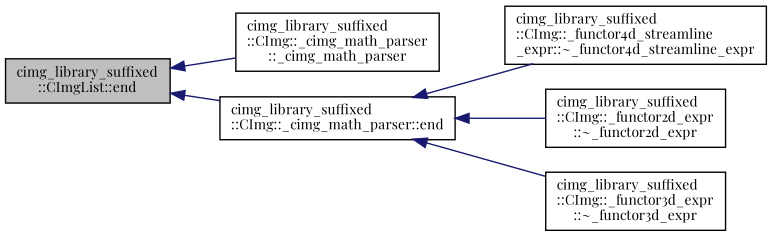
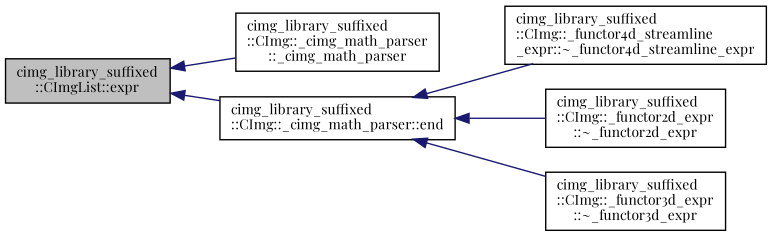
node "cimg_library_suffixed ::CImgList::end": label "cimg_library_suffixed ::CImgList::end" -> "cimg_library_suffixed ::CImgList::expr"
